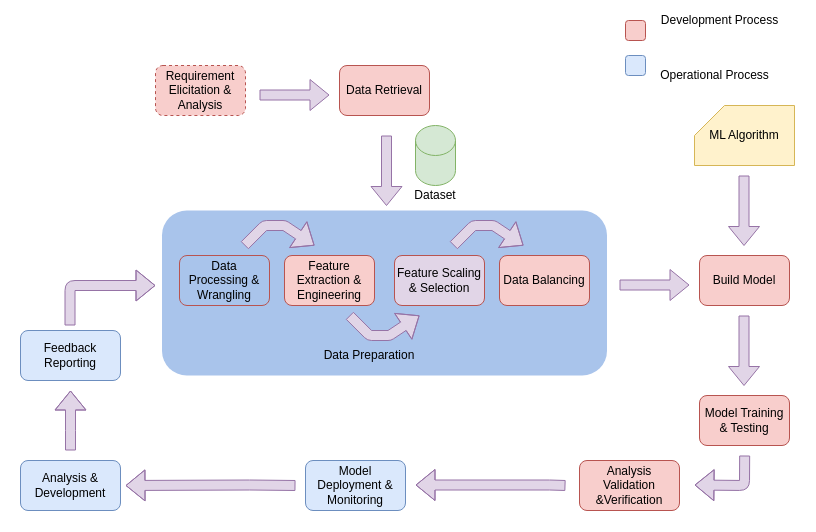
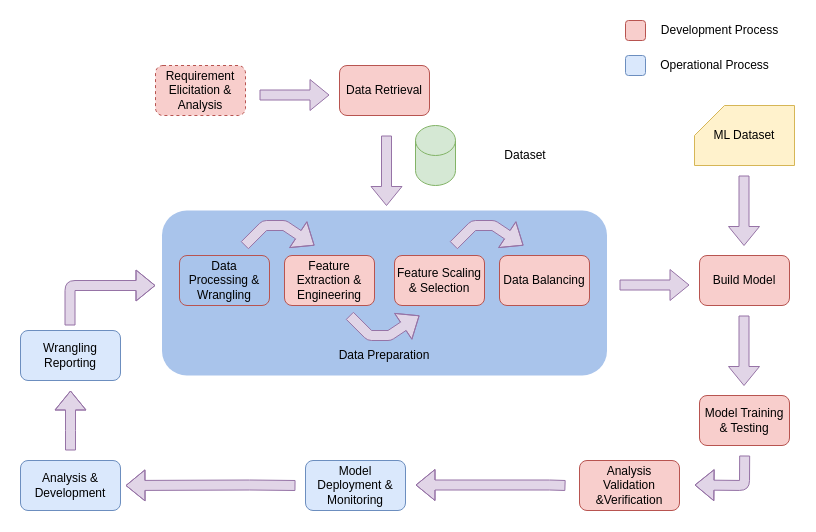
node "Development Process": moved (720, 21) -> (720, 31)
node "Operational Process": moved (715, 76) -> (715, 66)
node "ML Algorithm": label "ML Algorithm" -> "ML Dataset"
node "Dataset": moved (436, 196) -> (526, 156)
node "Feature Scaling & Selection": fillcolor #e1d5e7 -> #f8cecc
node "Feedback Reporting": label "Feedback Reporting" -> "Wrangling Reporting"
node "Data Preparation": moved (370, 356) -> (385, 356)
